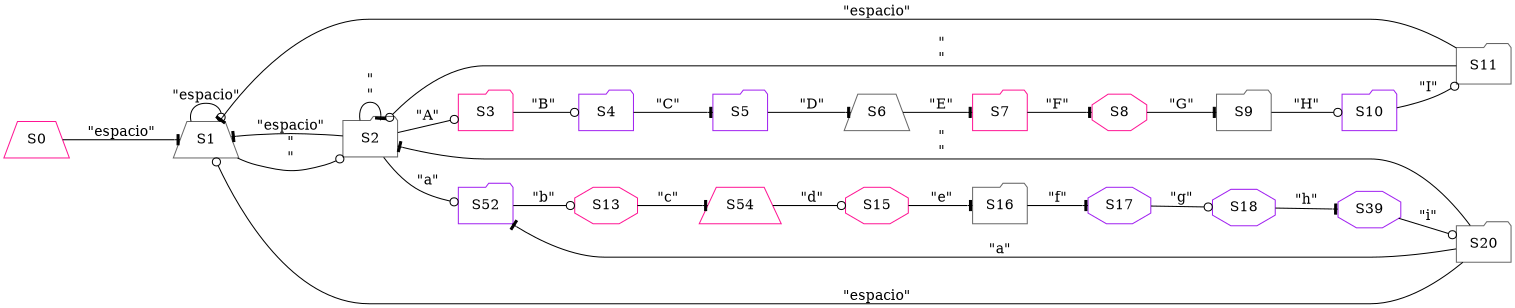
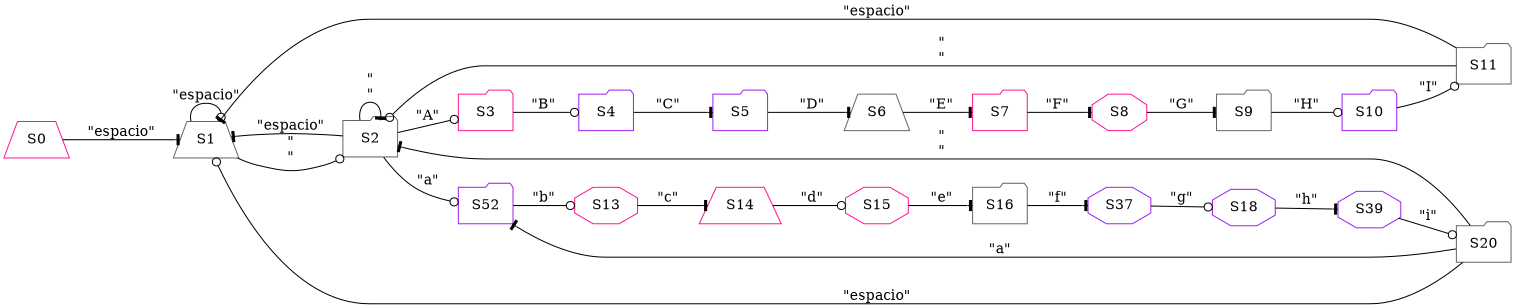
node "S54": label "S54" -> "S14"
node "S17": label "S17" -> "S37"
